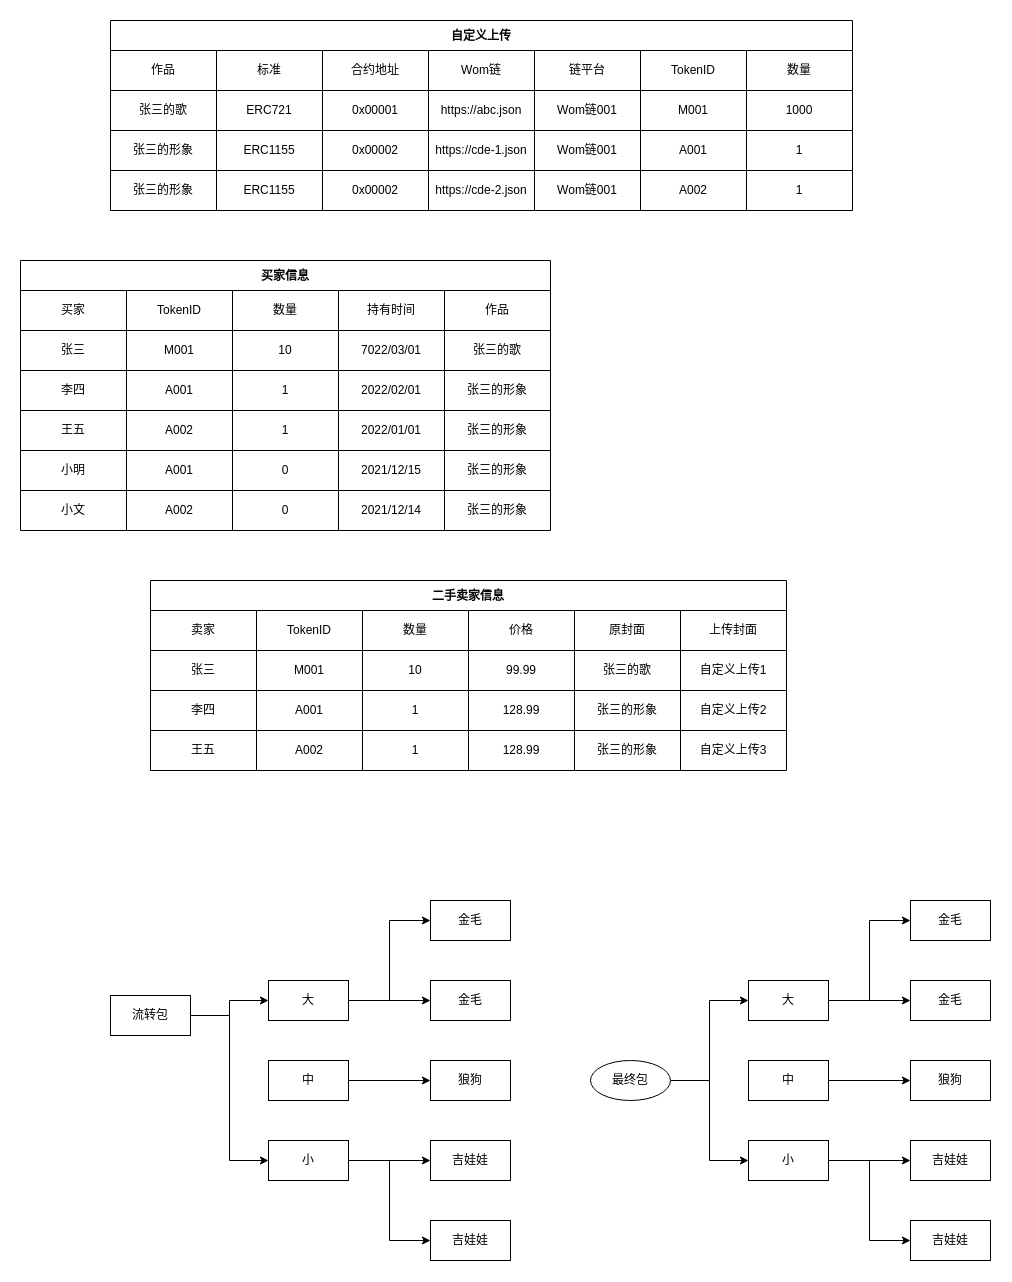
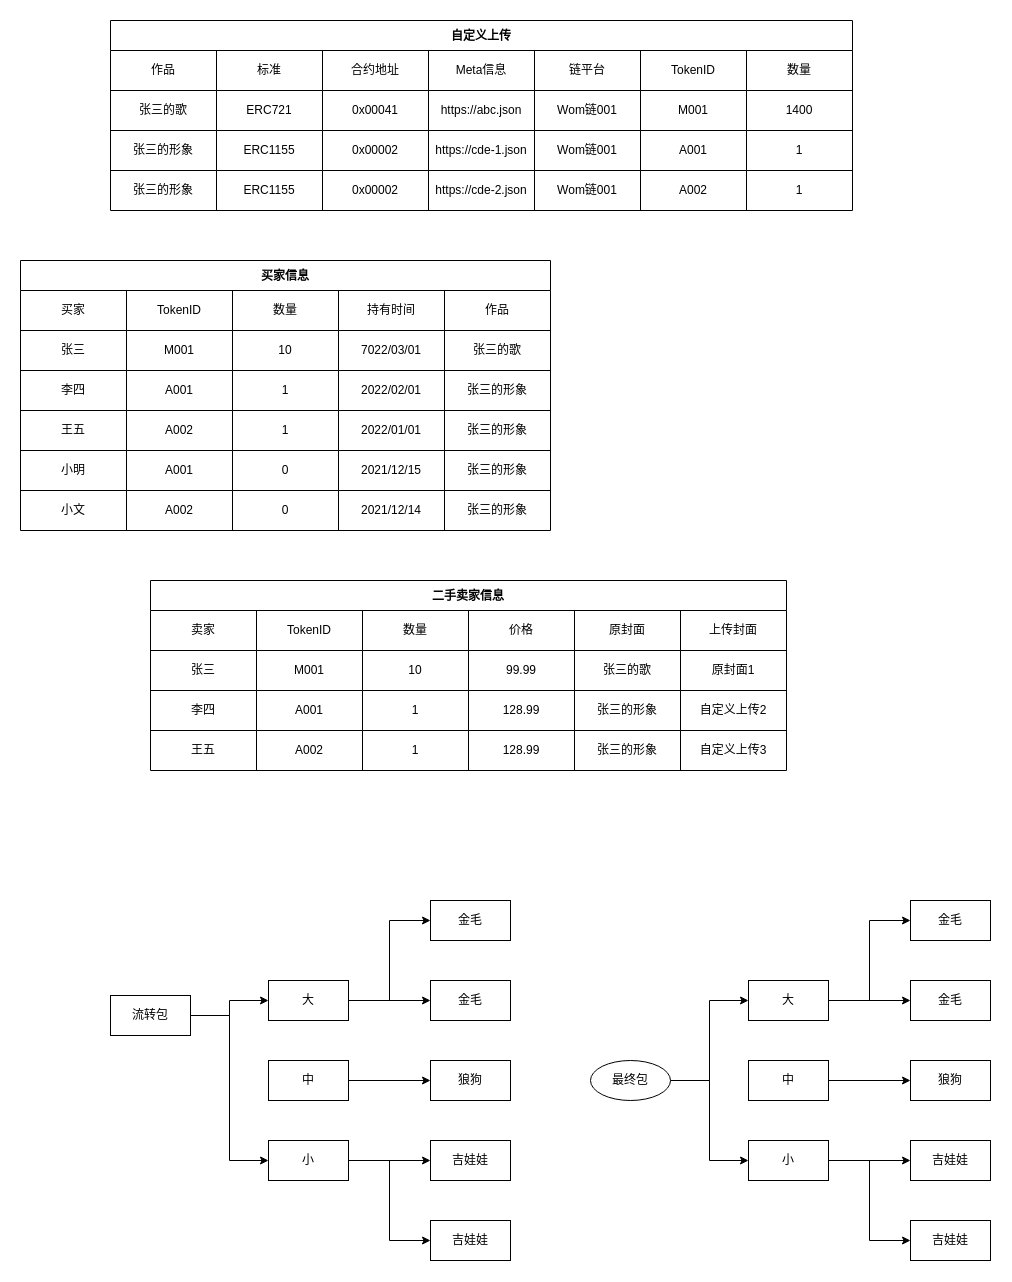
node "Wom链": label "Wom链" -> "Meta信息"
node "0x00001": label "0x00001" -> "0x00041"
node "1000": label "1000" -> "1400"
node "自定义上传1": label "自定义上传1" -> "原封面1"
